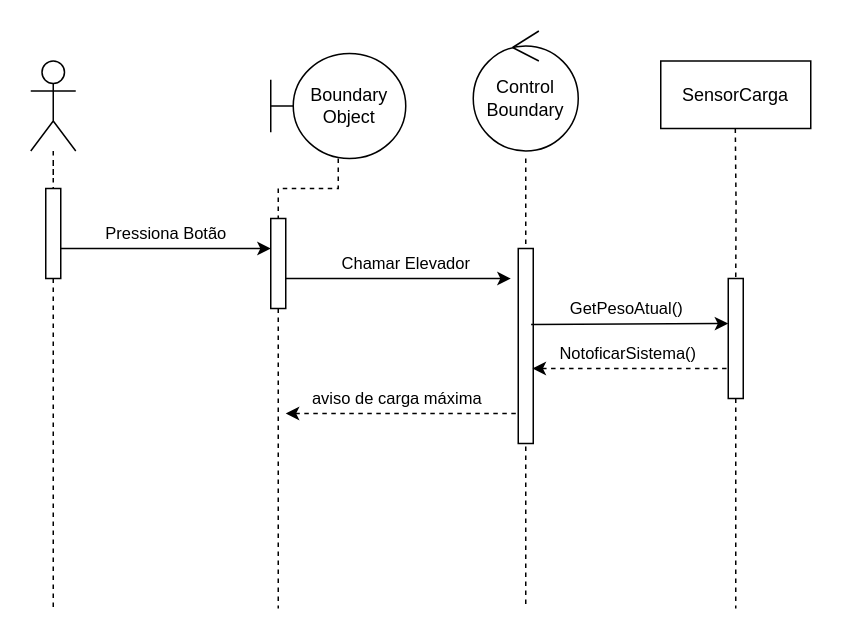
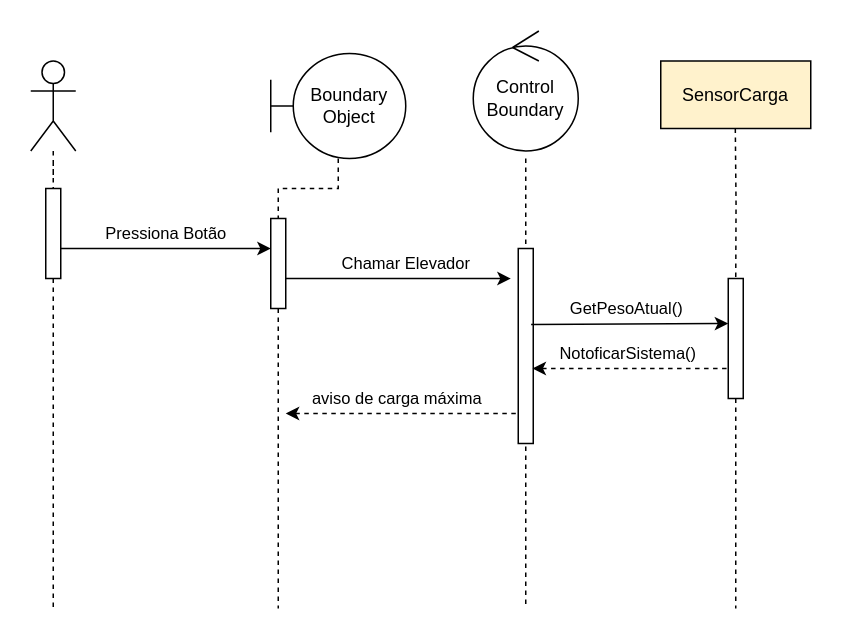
node "SensorCarga": fillcolor #ffffff -> #fff2cc
